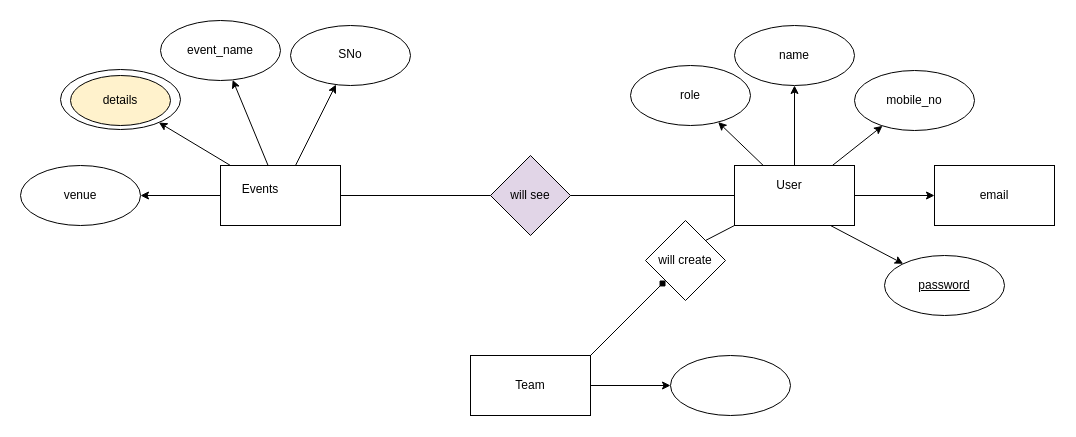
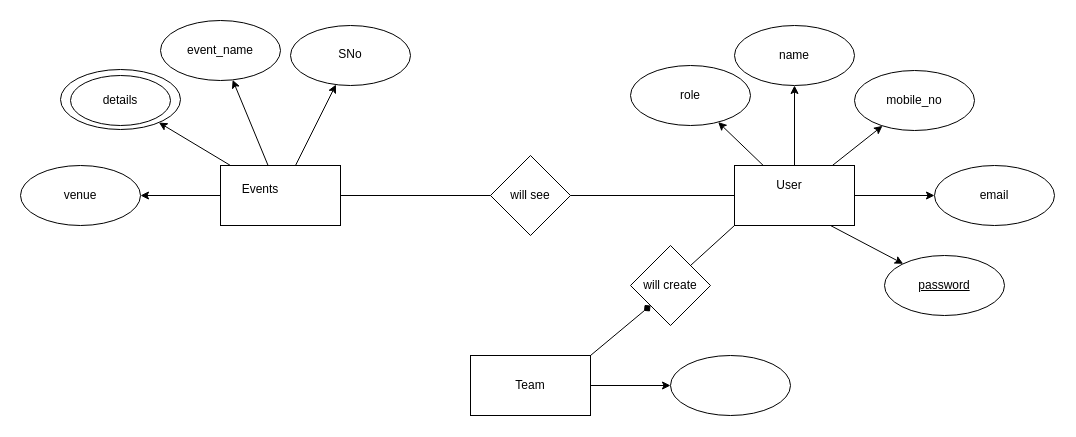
node "details": fillcolor #fff2cc -> #ffffff
node "will see": fillcolor #e1d5e7 -> #ffffff
node "email": shape rectangle -> ellipse
node "will create": moved (686, 261) -> (671, 286)
